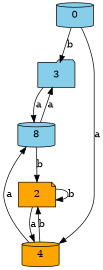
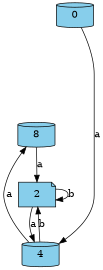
node "3": removed
edge "8" -> "2": label "b" -> "a"
node "2": fillcolor orange -> skyblue
node "4": fillcolor orange -> skyblue
